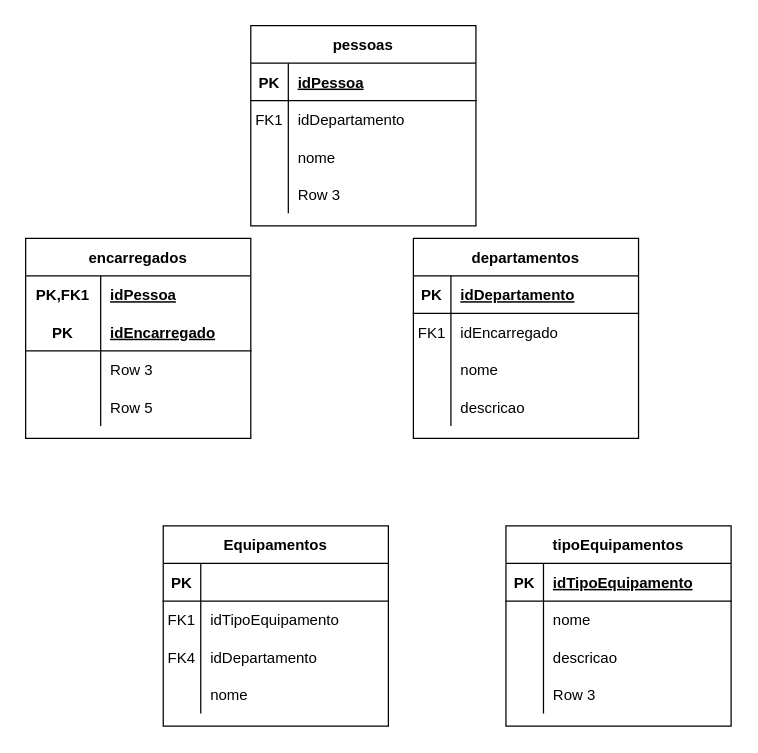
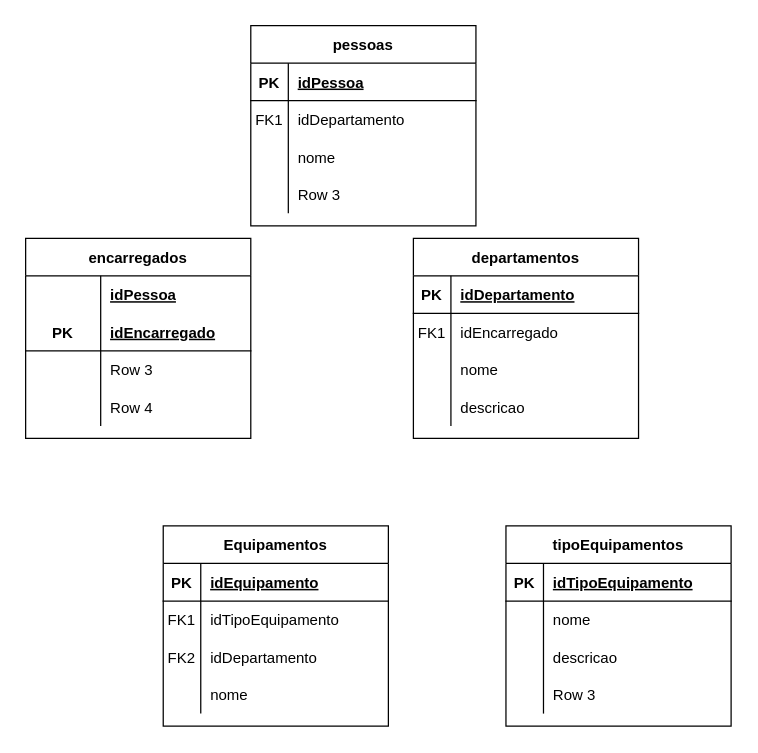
node "PK,FK1": removed
node "Row 5": label "Row 5" -> "Row 4"
node "idEquipamento": added
node "FK4": label "FK4" -> "FK2"
